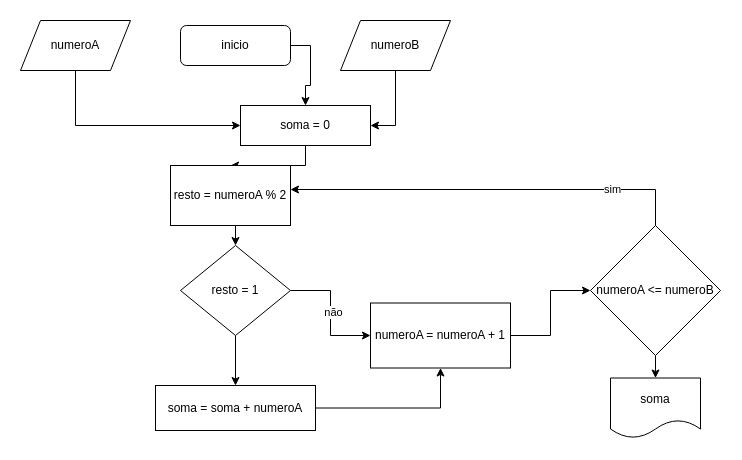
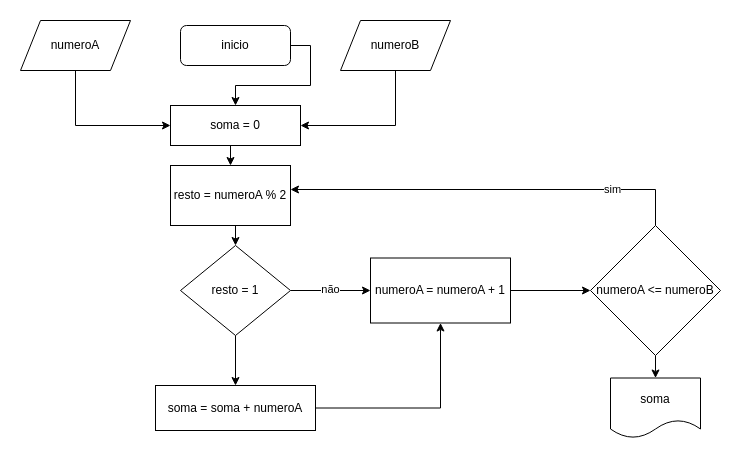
node "soma = 0": moved (306, 126) -> (236, 126)
node "numeroA = numeroA + 1": moved (441, 336) -> (441, 291)
